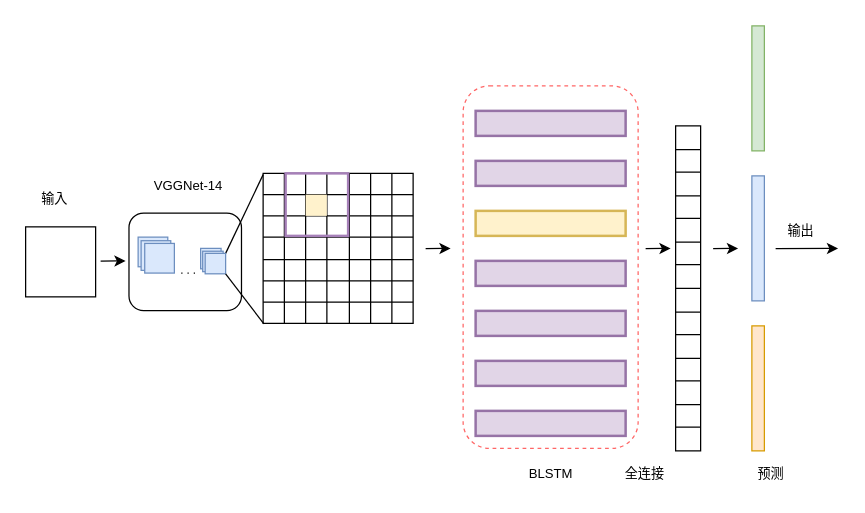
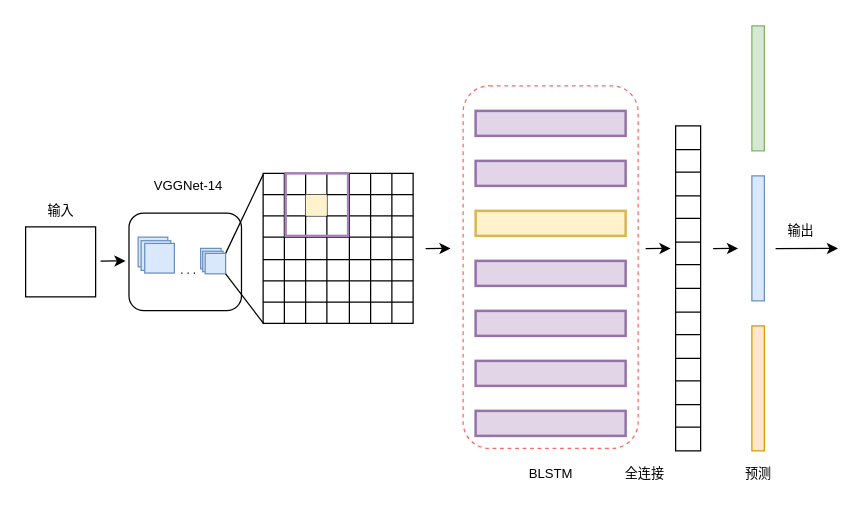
node "输入": moved (54, 198) -> (61, 211)
node "预测": moved (771, 473) -> (758, 473)
